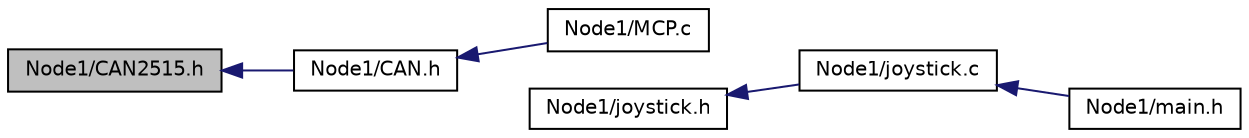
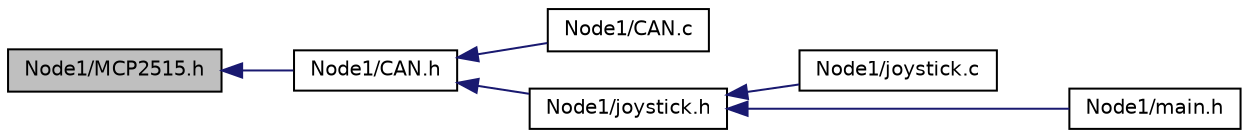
node "Node1/MCP.c": label "Node1/MCP.c" -> "Node1/CAN.c"
node "Node1/CAN2515.h": label "Node1/CAN2515.h" -> "Node1/MCP2515.h"
edge "Node1/joystick.h" -> "Node1/CAN.h": added
edge "Node1/main.h" -> "Node1/joystick.c": now "Node1/main.h" -> "Node1/joystick.h"
